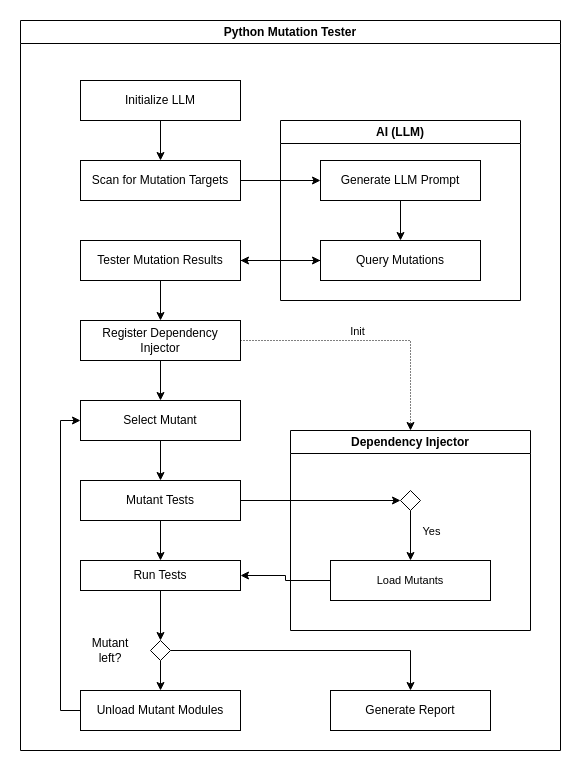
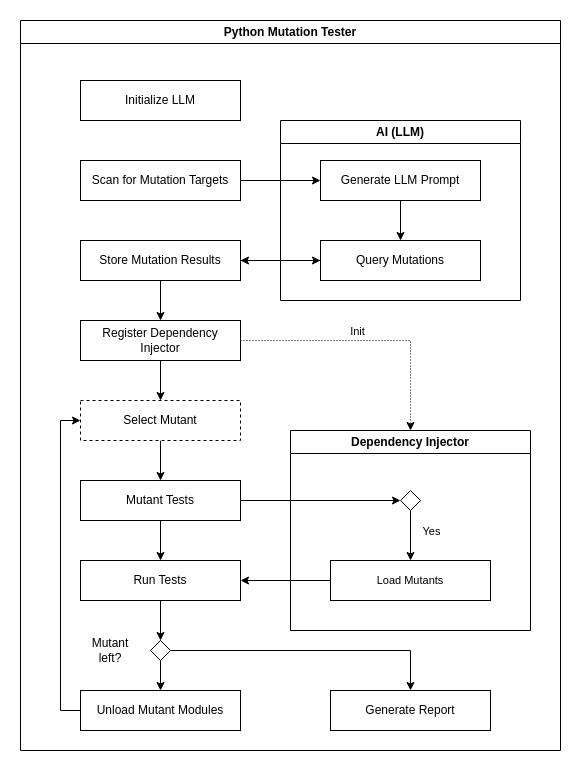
edge "Initialize LLM" -> "Scan for Mutation Targets": removed
node "Tester Mutation Results": label "Tester Mutation Results" -> "Store Mutation Results"
node "Select Mutant": style solid -> dashed
node "Run Tests": size 160x30 -> 160x40
